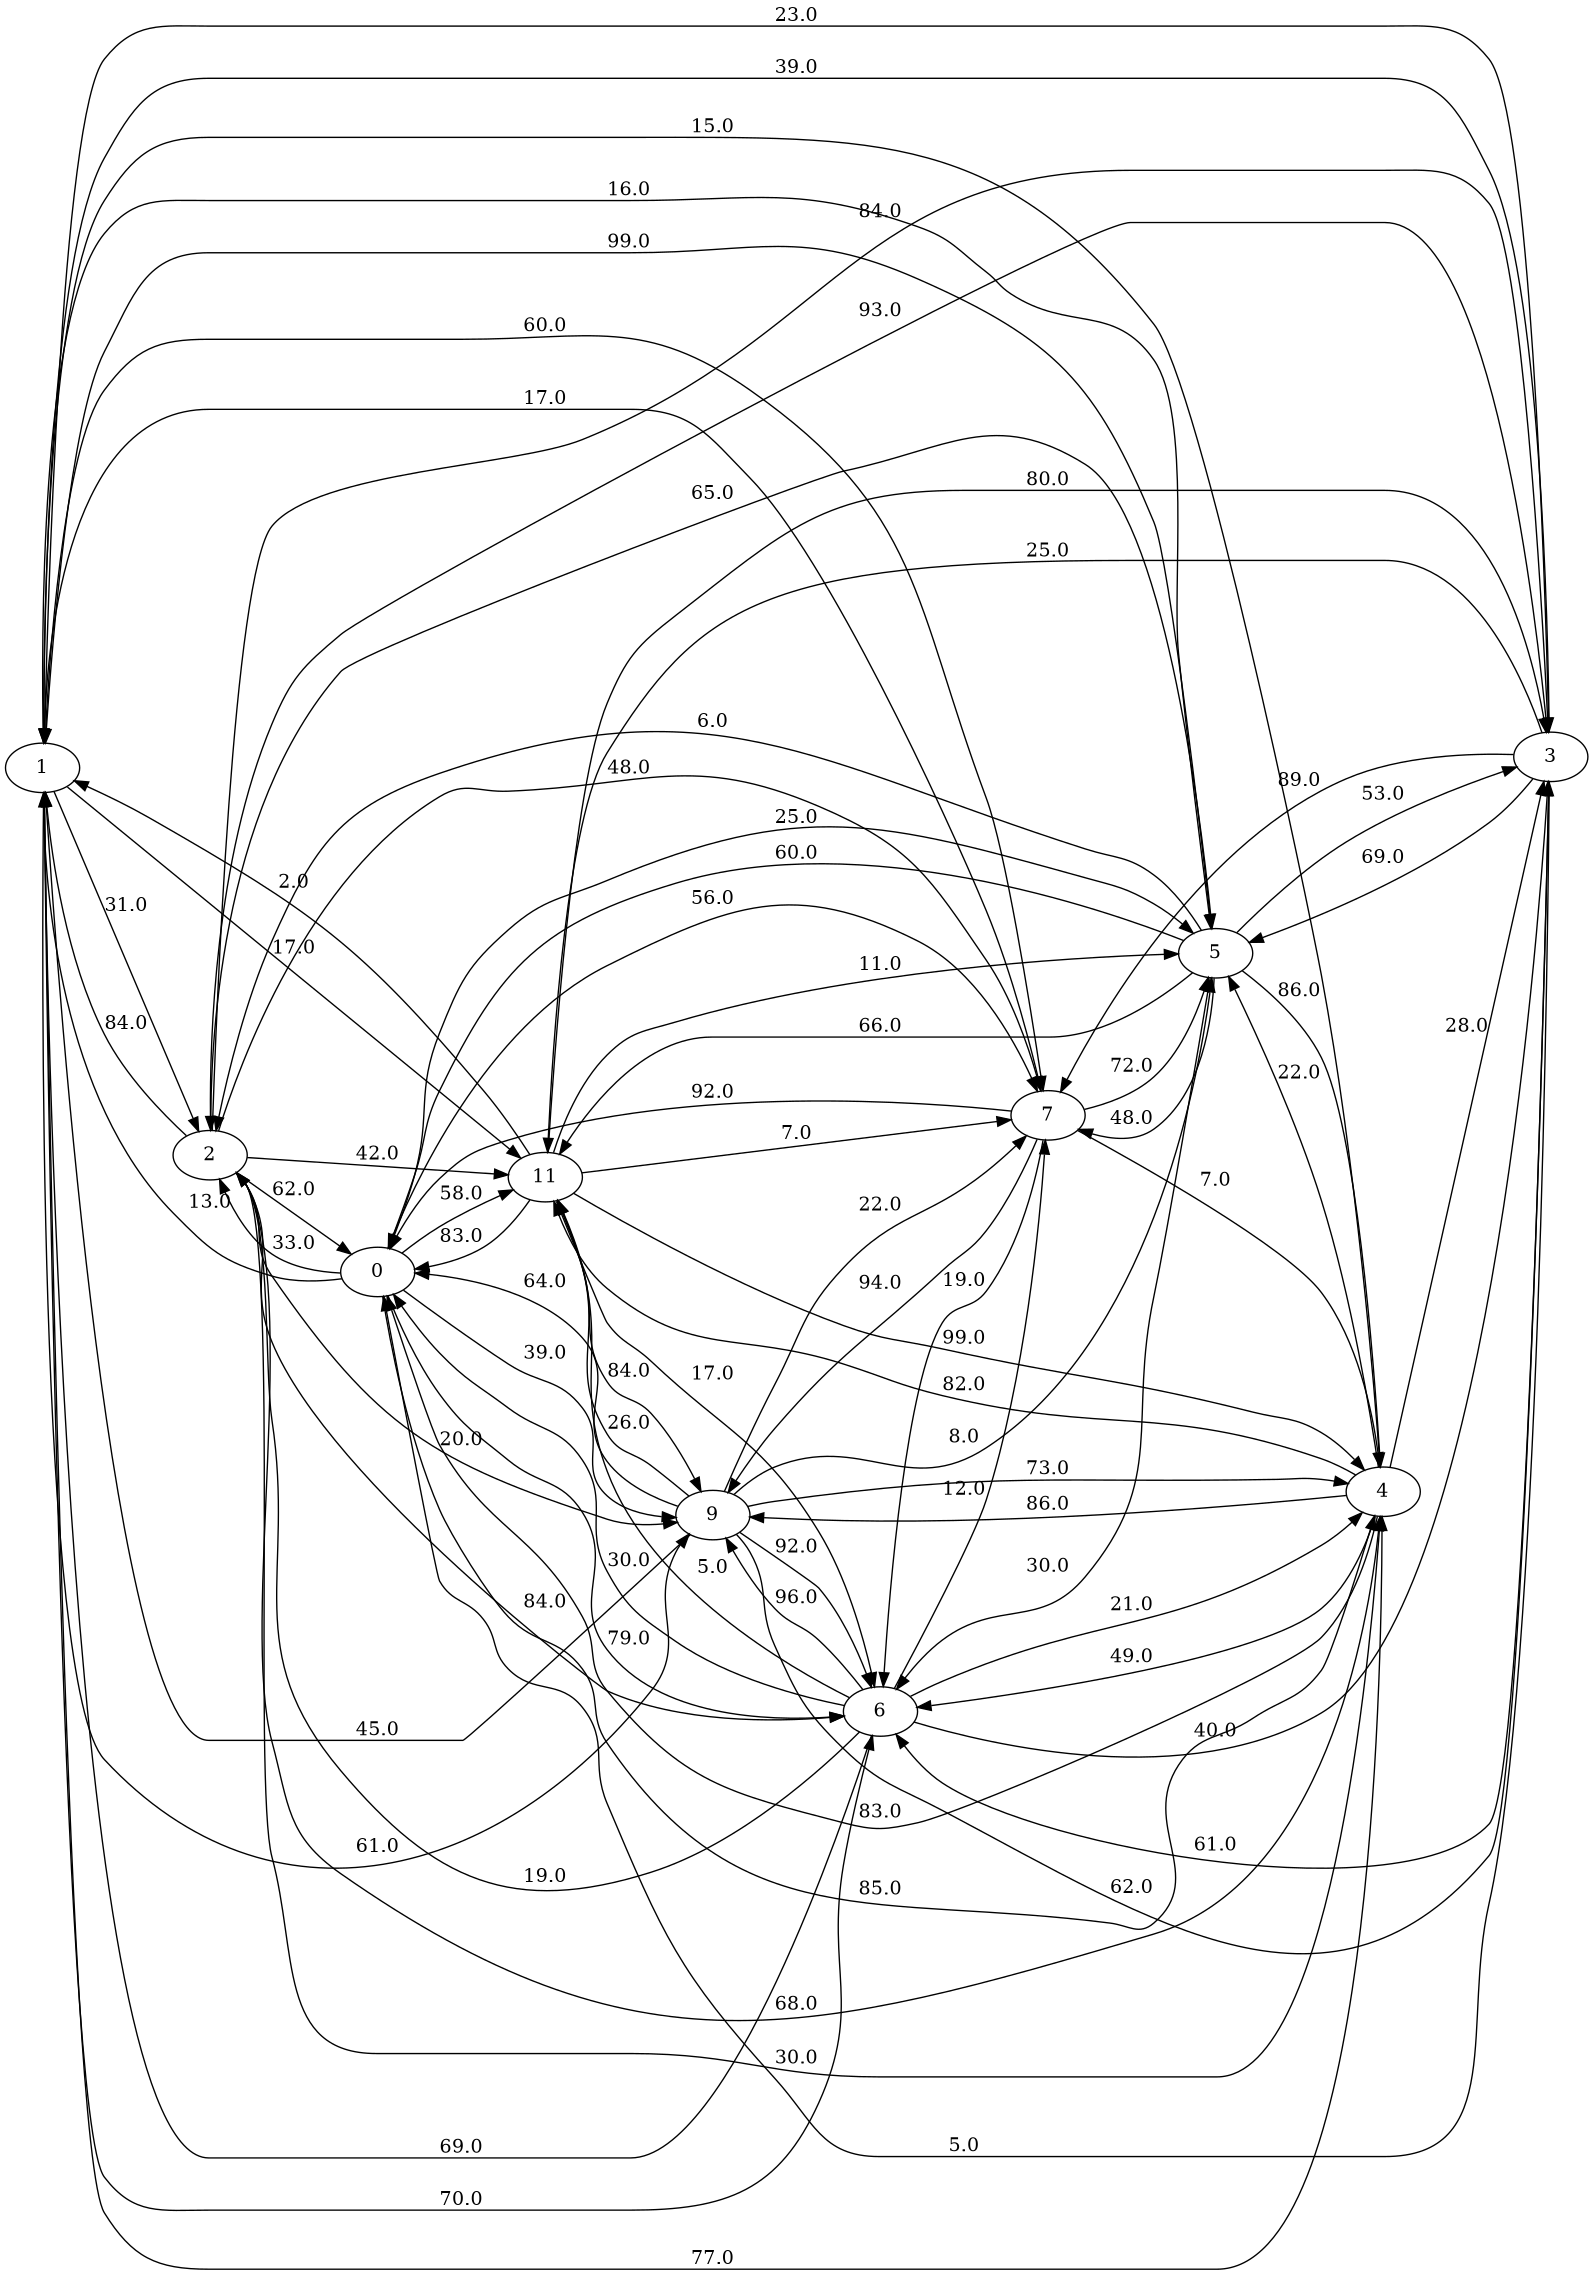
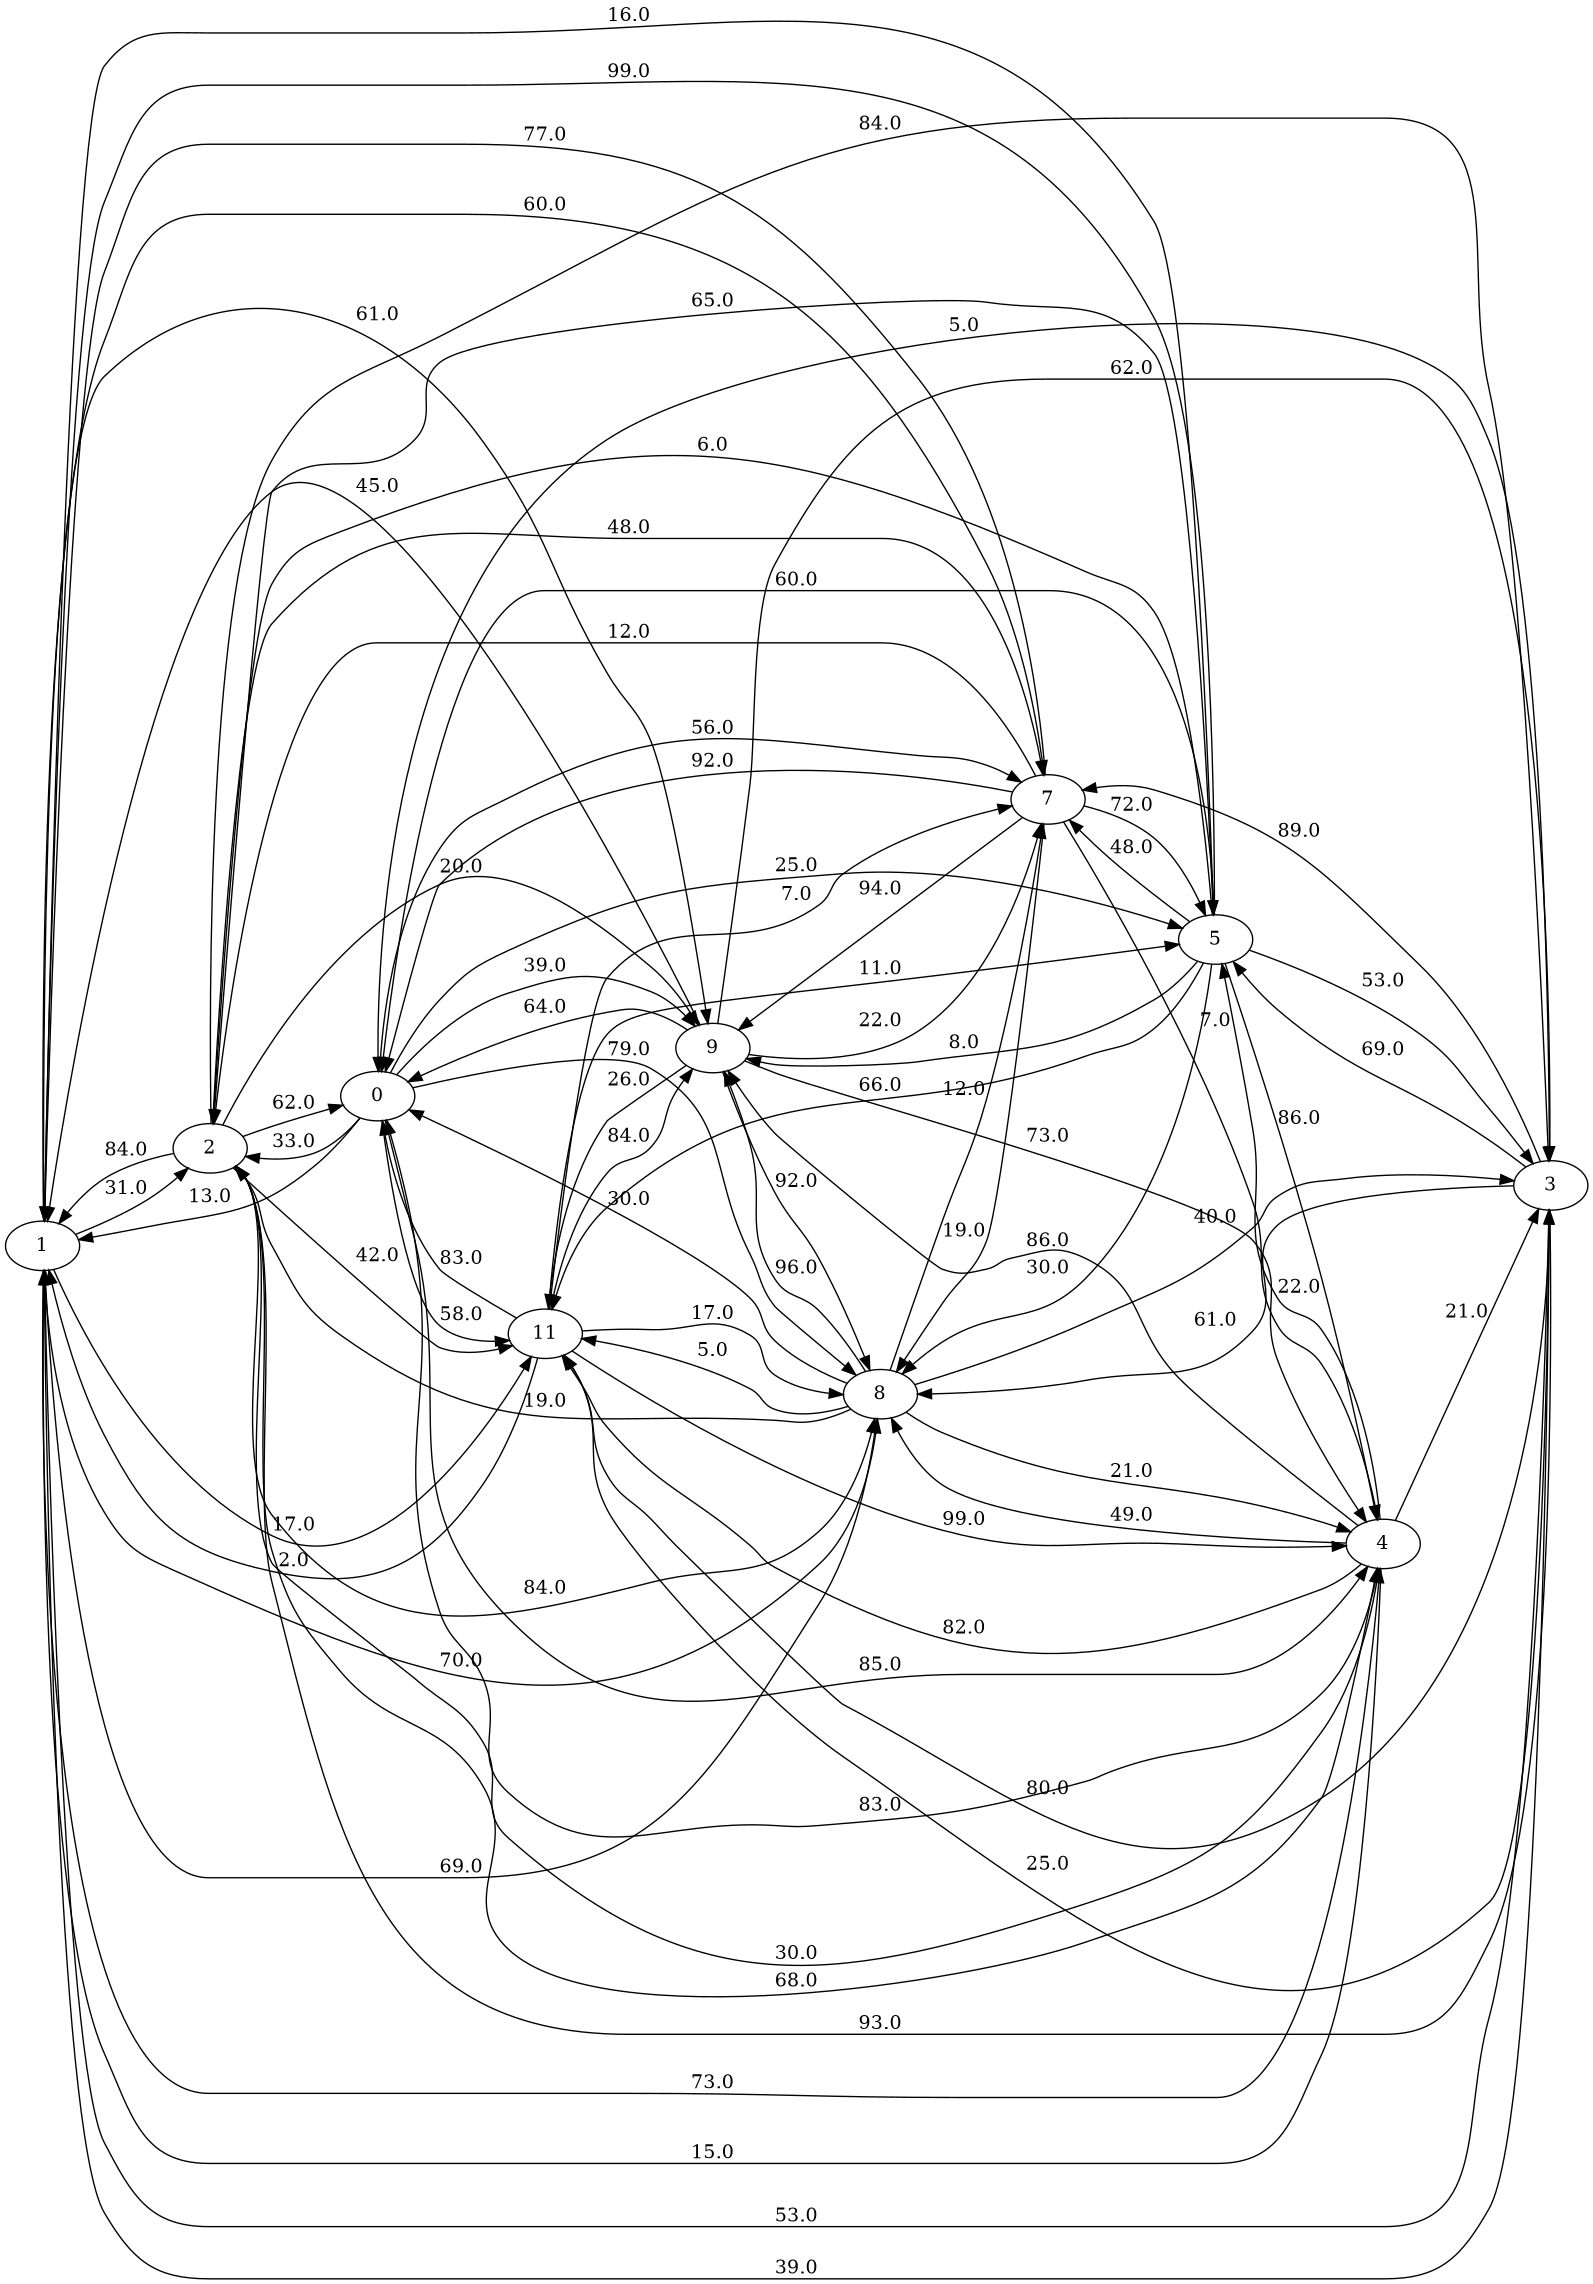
edge "1" -> "3": label "23.0" -> "53.0"
edge "7" -> "1": label "17.0" -> "77.0"
edge "7" -> "2": added, label "12.0"
edge "4" -> "3": label "28.0" -> "21.0"
edge "9" -> "5": reversed
node "6": label "6" -> "8"
edge "1" -> "4": label "77.0" -> "73.0"
